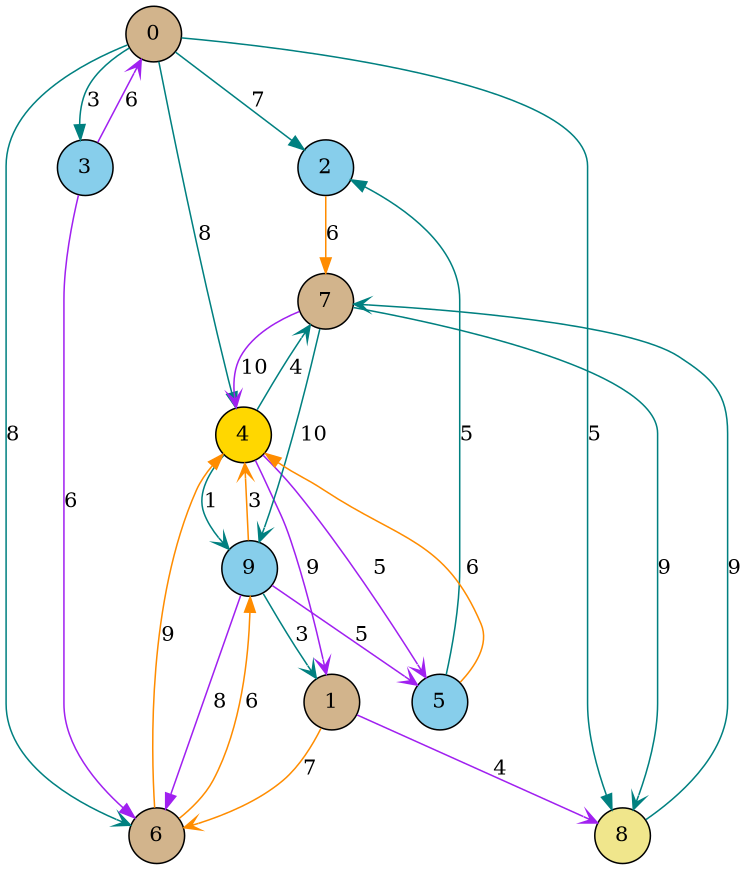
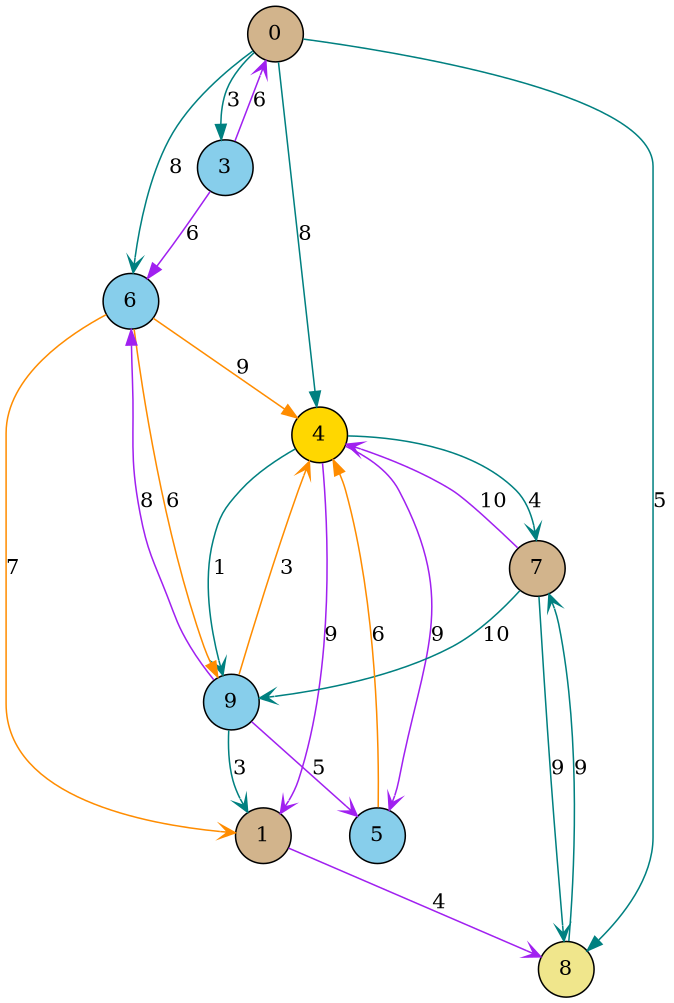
node "2": removed
edge "4" -> "5": label "5" -> "9"
edge "1" -> "6": reversed
node "6": fillcolor tan -> skyblue
